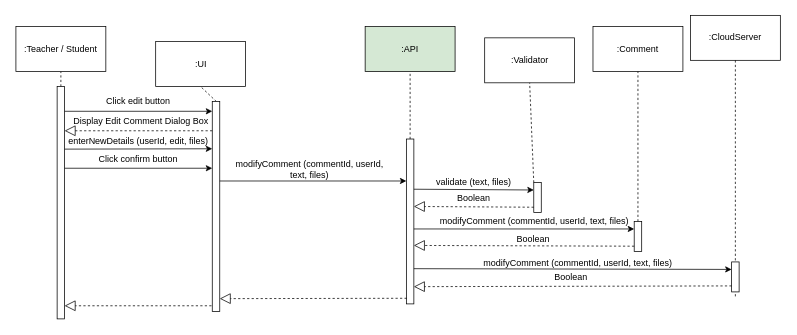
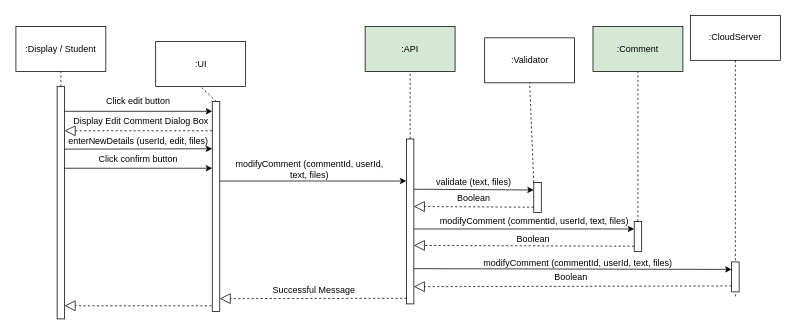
node ":Teacher / Student": label ":Teacher / Student" -> ":Display / Student"
node ":Comment": fillcolor #ffffff -> #d5e8d4
node "Successful Message": added
